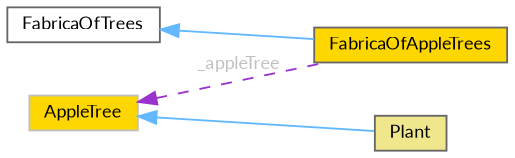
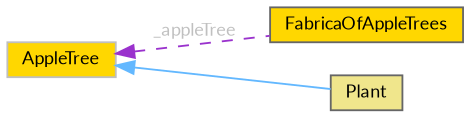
node "FabricaOfTrees": removed
